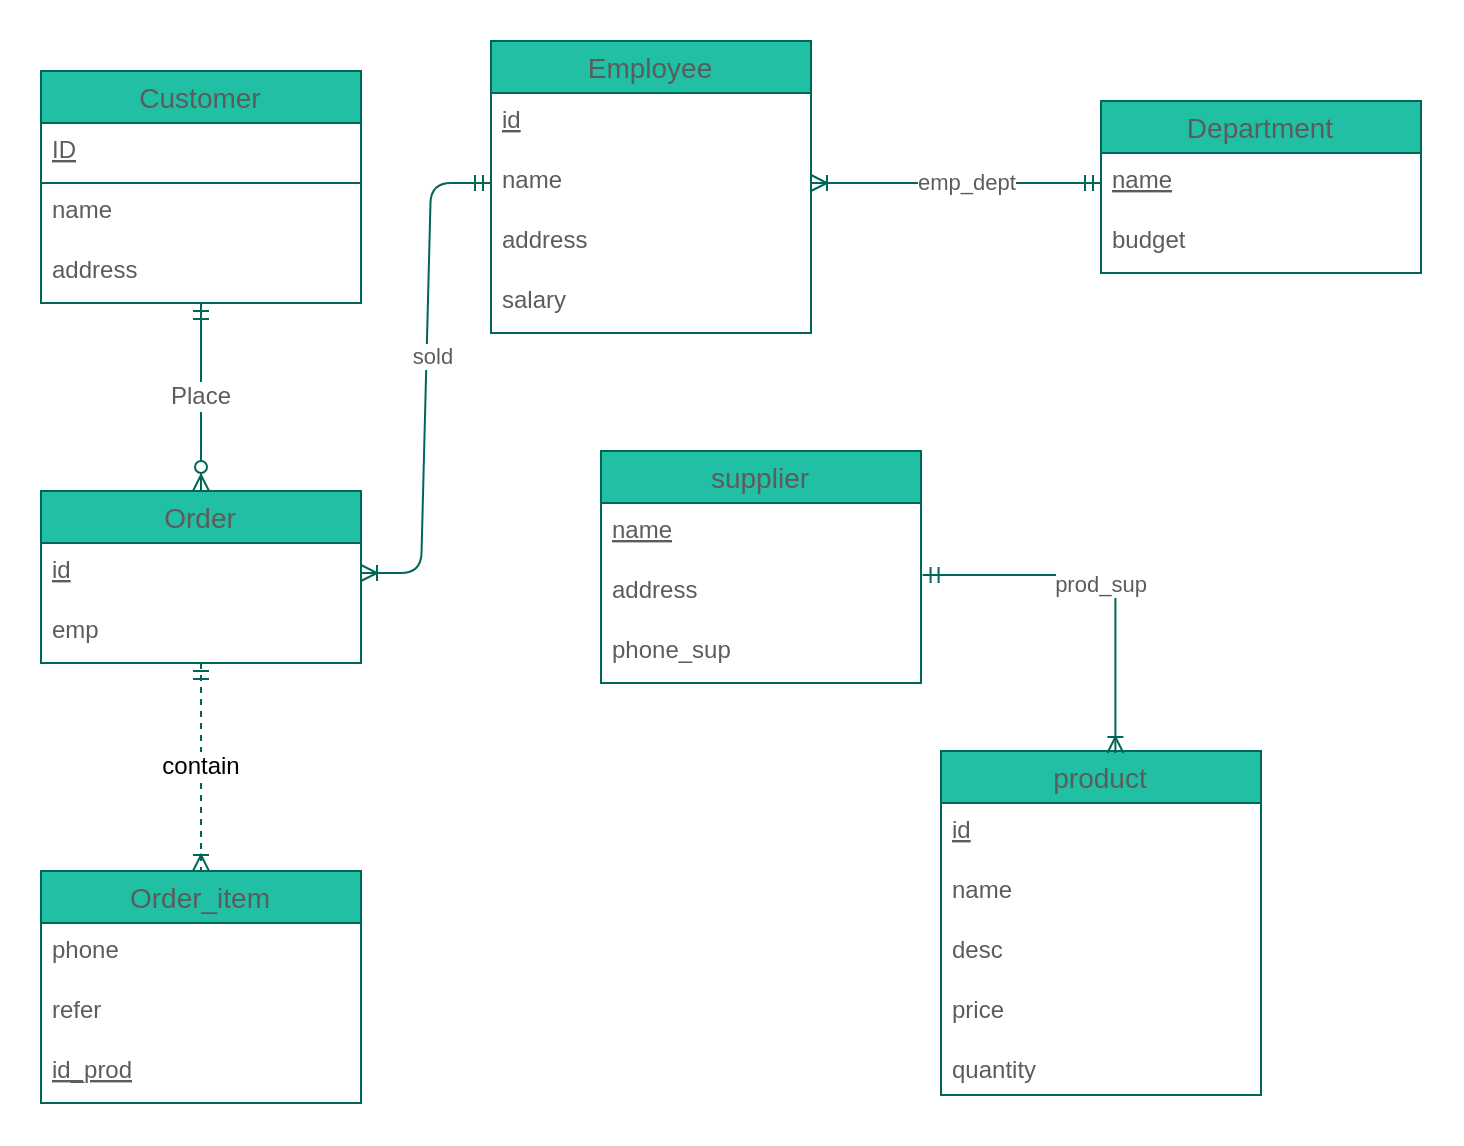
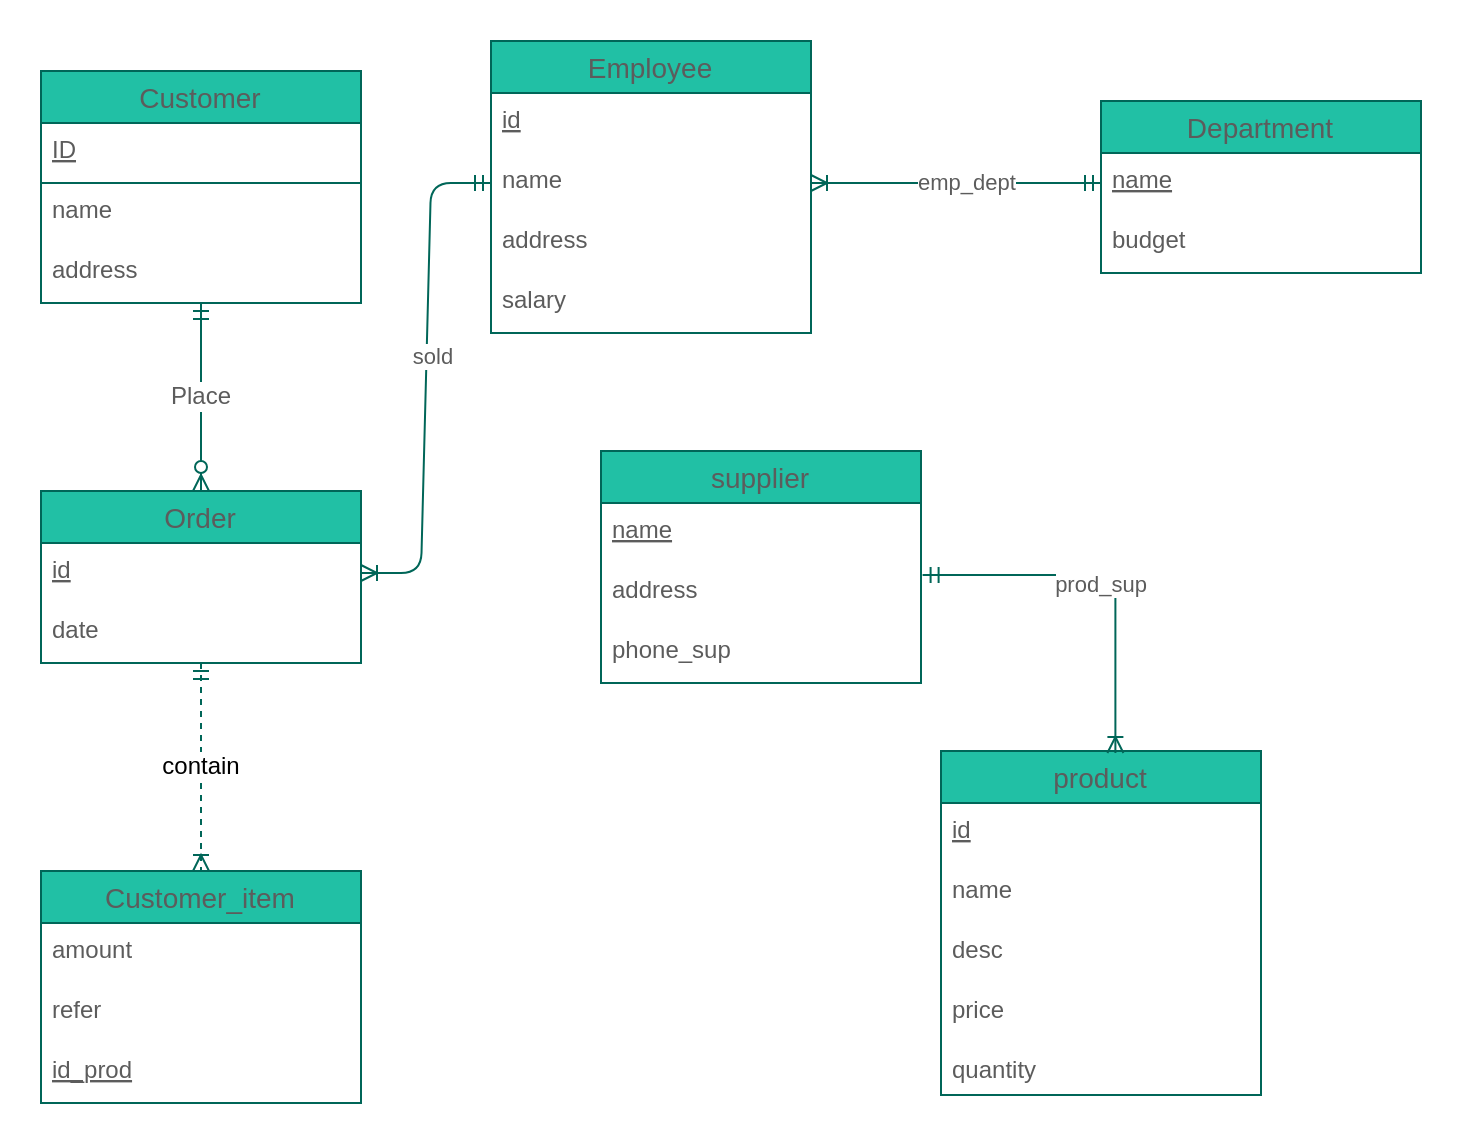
node "emp": label "emp" -> "date"
node "Order_item": label "Order_item" -> "Customer_item"
node "phone": label "phone" -> "amount"
